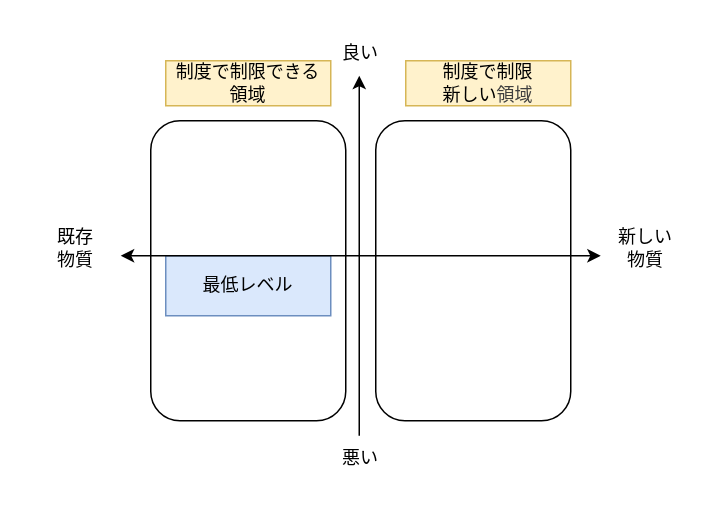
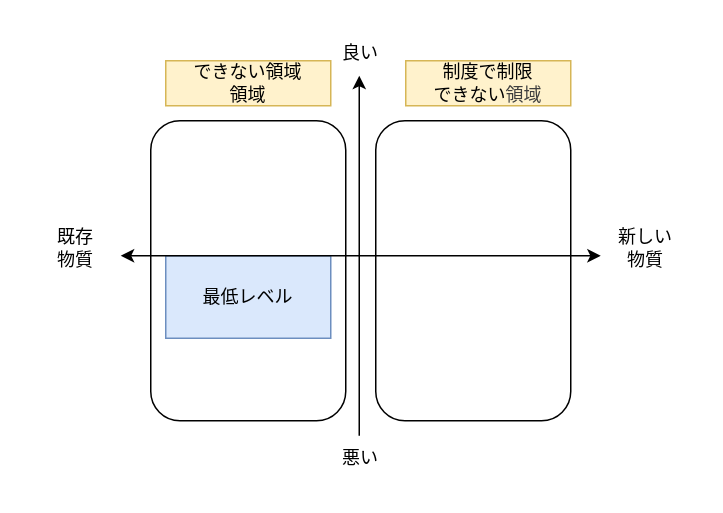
node "制度で制限できる 領域": label "制度で制限できる 領域" -> "できない領域 領域"
node "制度で制限 新しい領域": label "制度で制限 新しい領域" -> "制度で制限 できない領域"
node "最低レベル": size 165x60 -> 165x83
